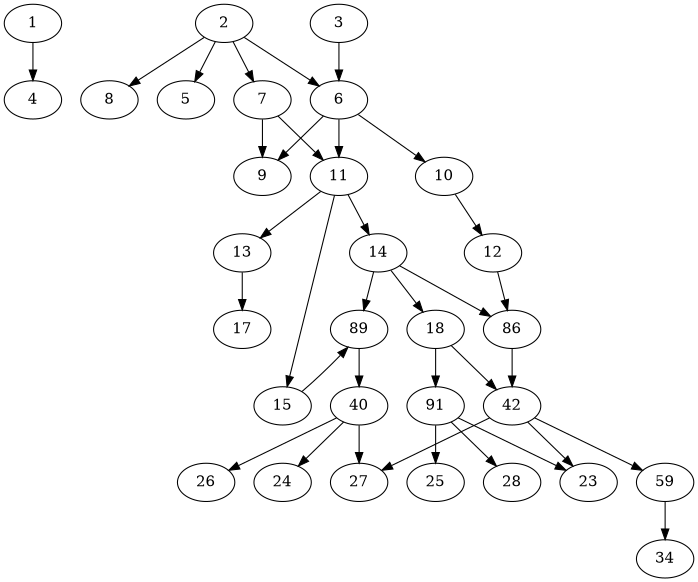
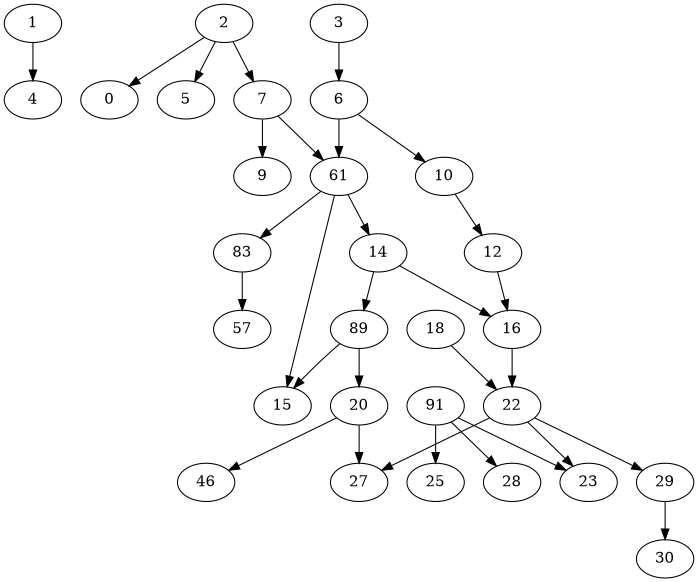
edge "2" -> "6": removed
node "8": label "8" -> "0"
edge "6" -> "9": removed
node "11": label "11" -> "61"
node "13": label "13" -> "83"
edge "14" -> "18": removed
node "17": label "17" -> "57"
node "86": label "86" -> "16"
edge "18" -> "91": removed
edge "15" -> "89": reversed
node "40": label "40" -> "20"
node "42": label "42" -> "22"
node "26": label "26" -> "46"
node "24": removed
node "59": label "59" -> "29"
node "34": label "34" -> "30"
